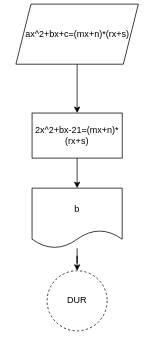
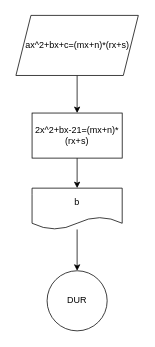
node "ax^2+bx+c=(mx+n)*(rx+s)": moved (77, 34) -> (77, 45)
node "b": size 90x60 -> 90x41
node "DUR": style dashed -> solid
